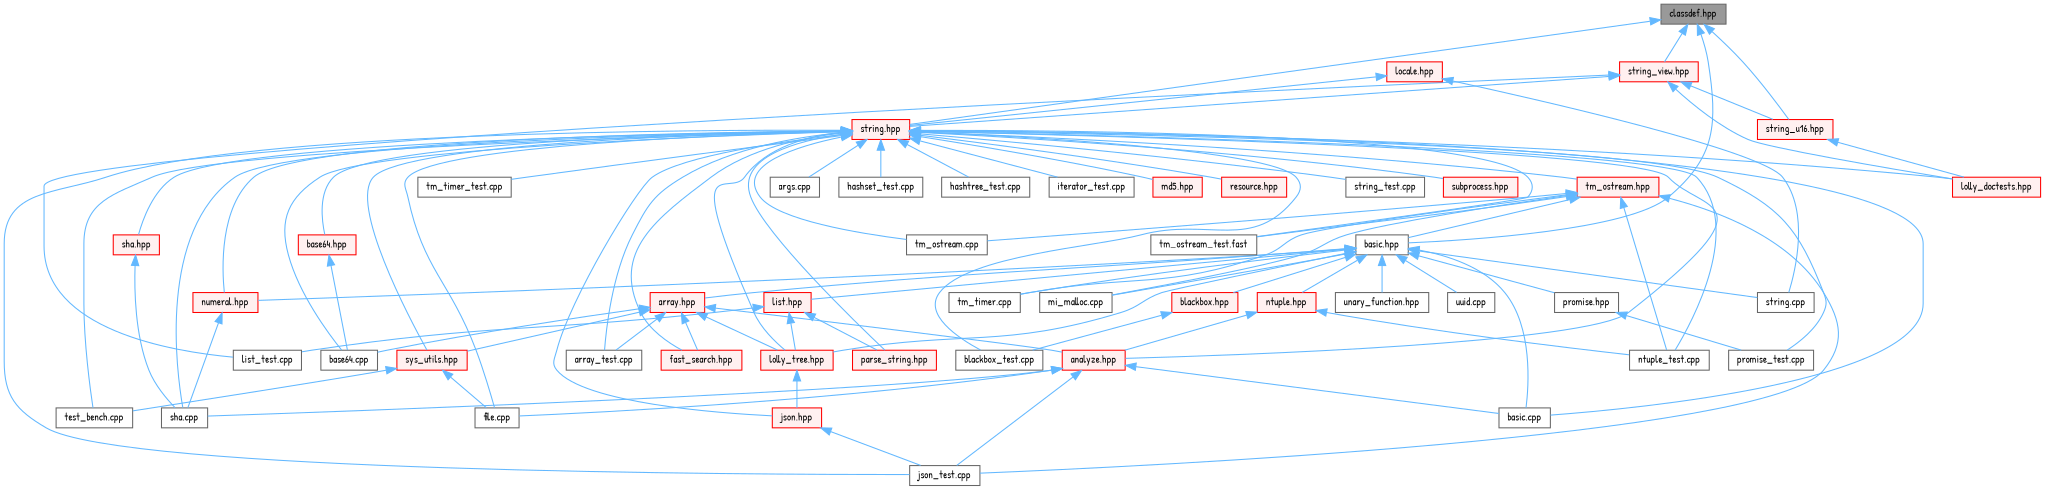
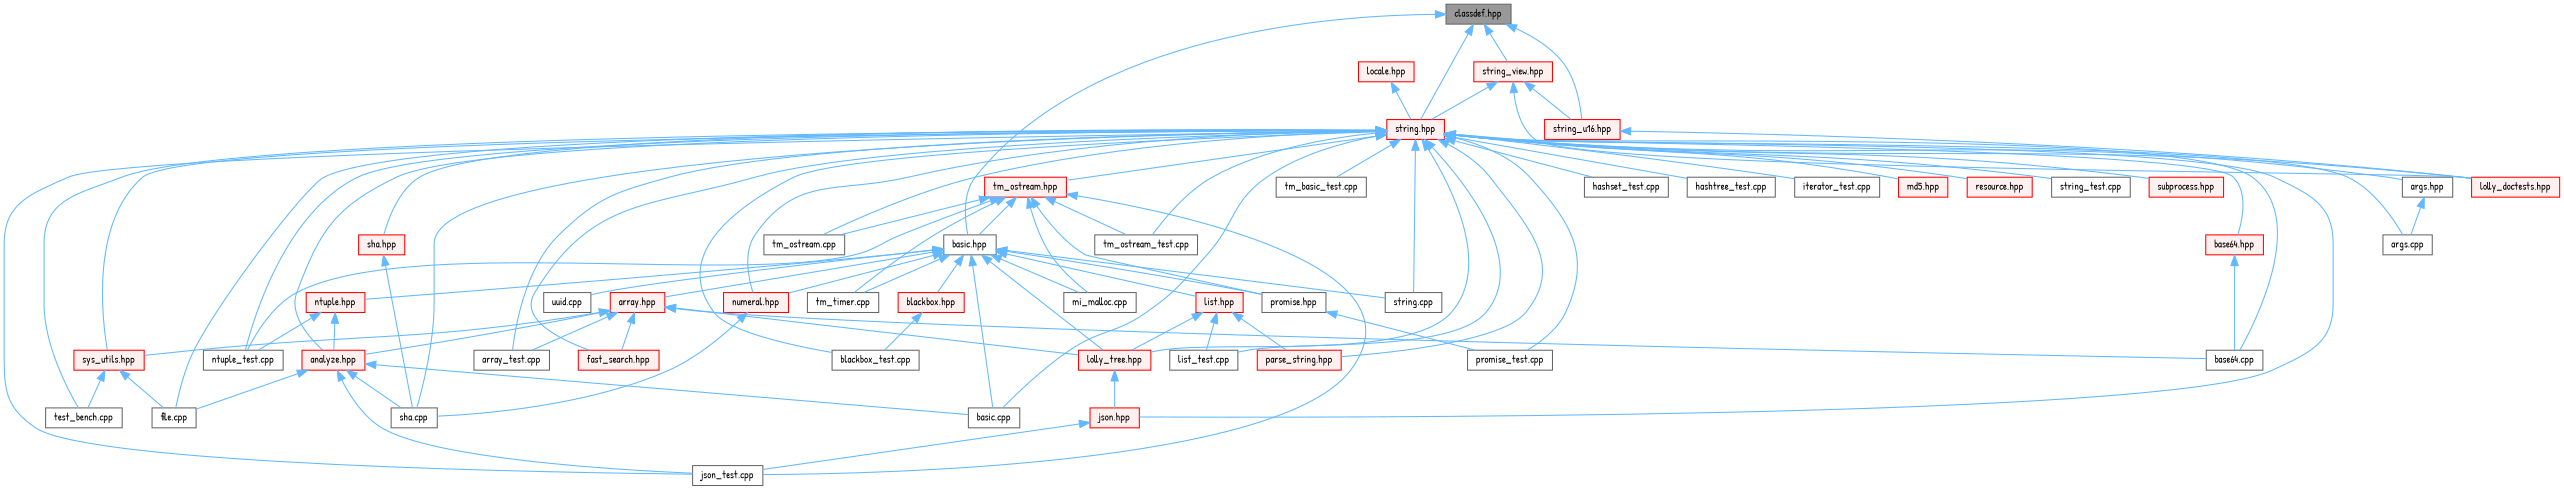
edge "list_test.cpp" -> "string_view.hpp": now "list_test.cpp" -> "string.hpp"
edge "string.cpp" -> "locale.hpp": now "string.cpp" -> "string.hpp"
node "tm_timer_test.cpp": label "tm_timer_test.cpp" -> "tm_basic_test.cpp"
node "args.hpp": added
node "tm_ostream_test.fast": label "tm_ostream_test.fast" -> "tm_ostream_test.cpp"
edge "promise.hpp" -> "tm_ostream.hpp": added
node "unary_function.hpp": removed
